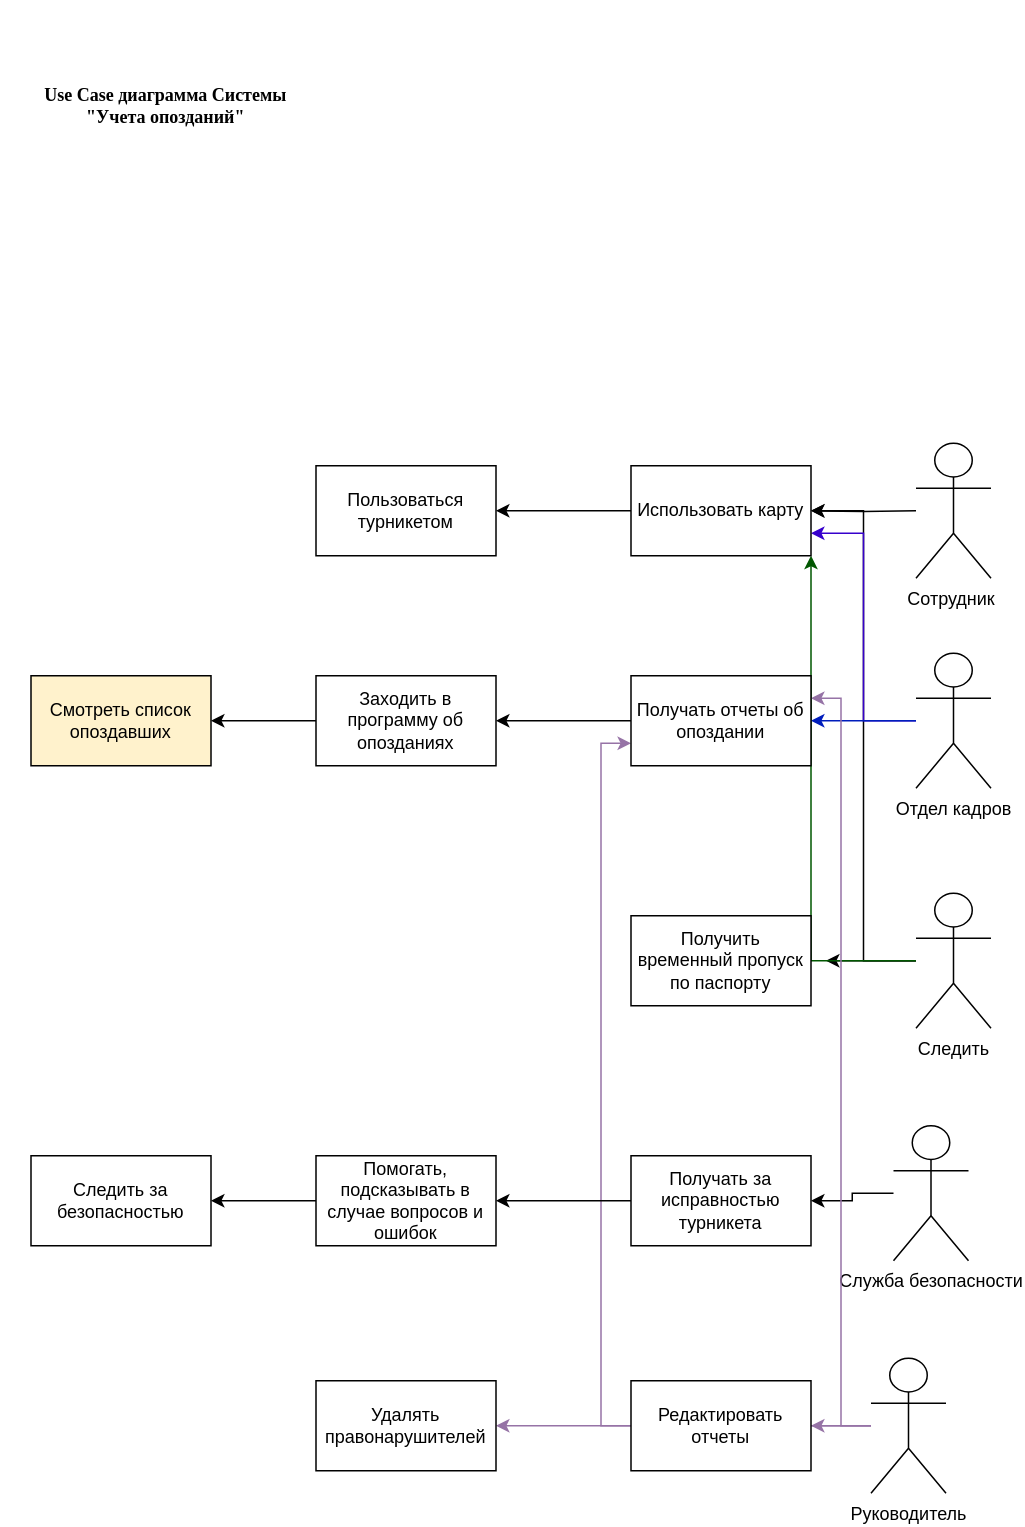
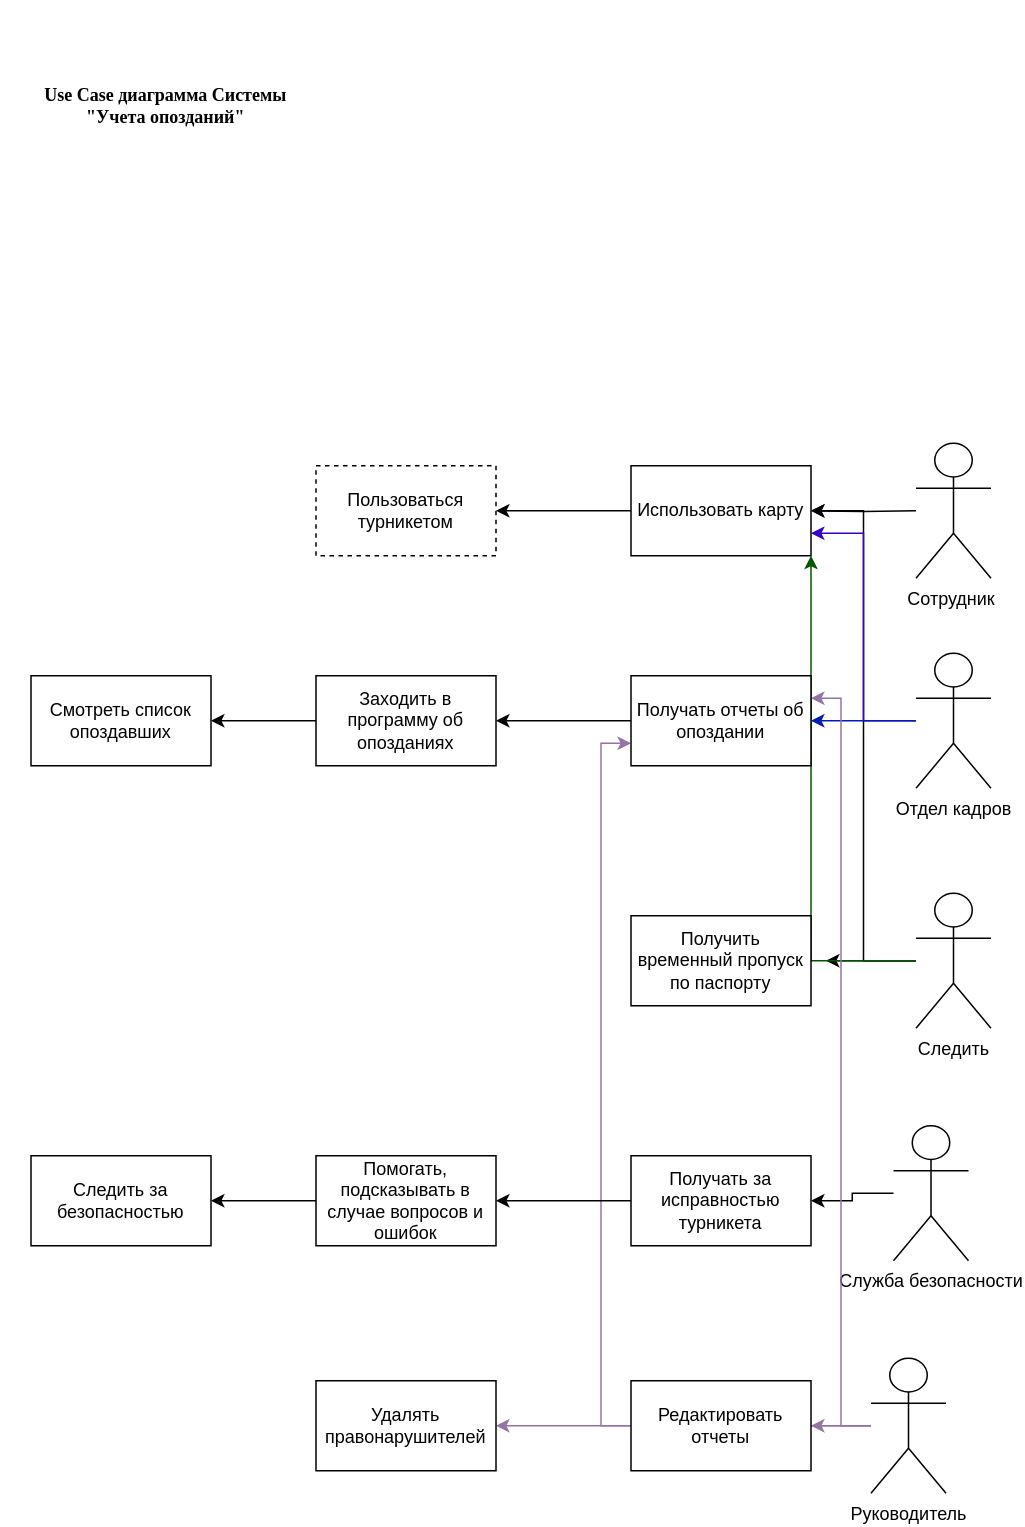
node "Пользоваться турникетом": style solid -> dashed
node "Смотреть список опоздавших": fillcolor #fff2cc -> #ffffff
